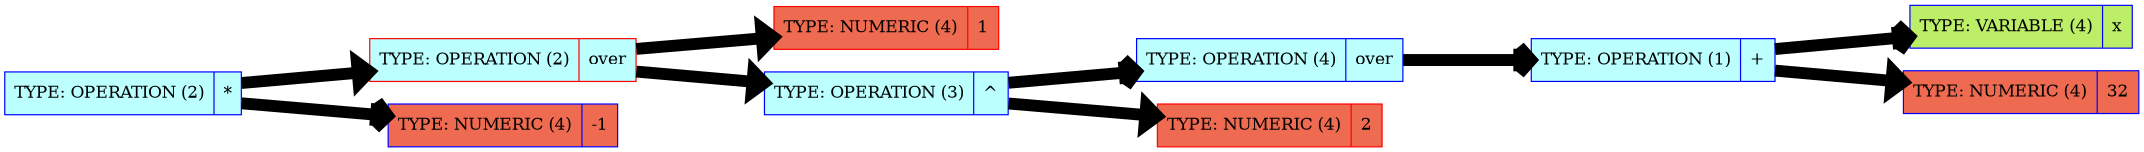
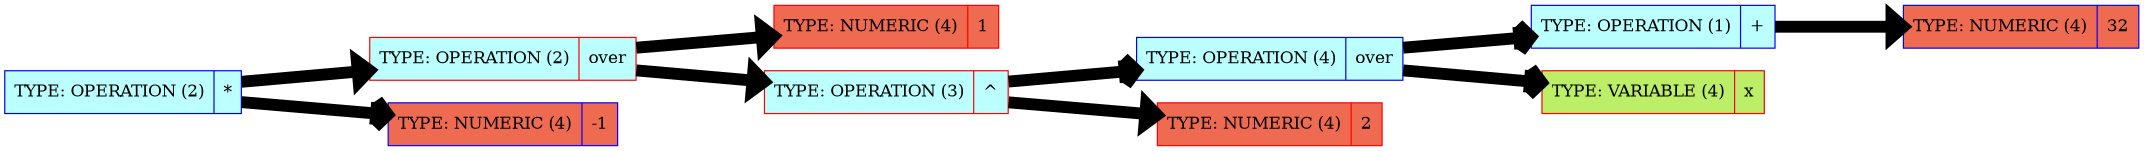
node "TYPE: VARIABLE (4)": color blue -> red
edge "TYPE: OPERATION (1)" -> "TYPE: VARIABLE (4)": now "TYPE: OPERATION (4)" -> "TYPE: VARIABLE (4)"
node "TYPE: OPERATION (3)": color blue -> red
